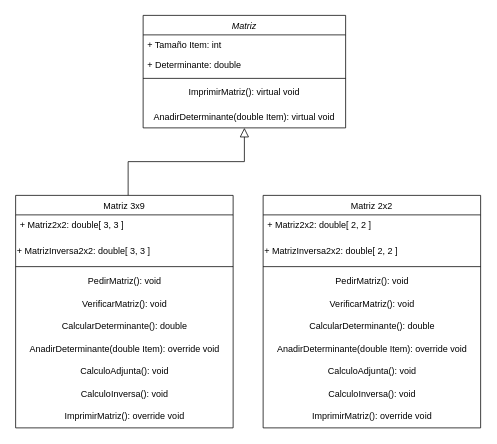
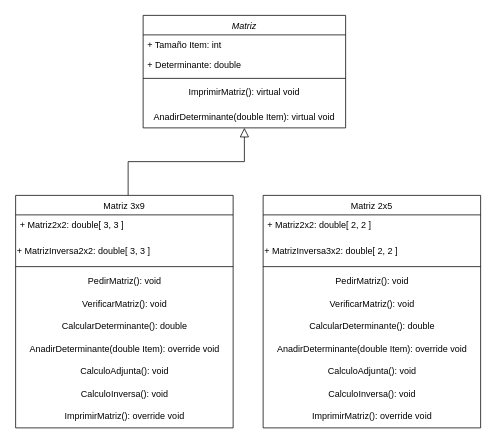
node "Matriz 2x2": label "Matriz 2x2" -> "Matriz 2x5"
node "+ MatrizInversa2x2: double[ 2, 2 ]": label "+ MatrizInversa2x2: double[ 2, 2 ]" -> "+ MatrizInversa3x2: double[ 2, 2 ]"
